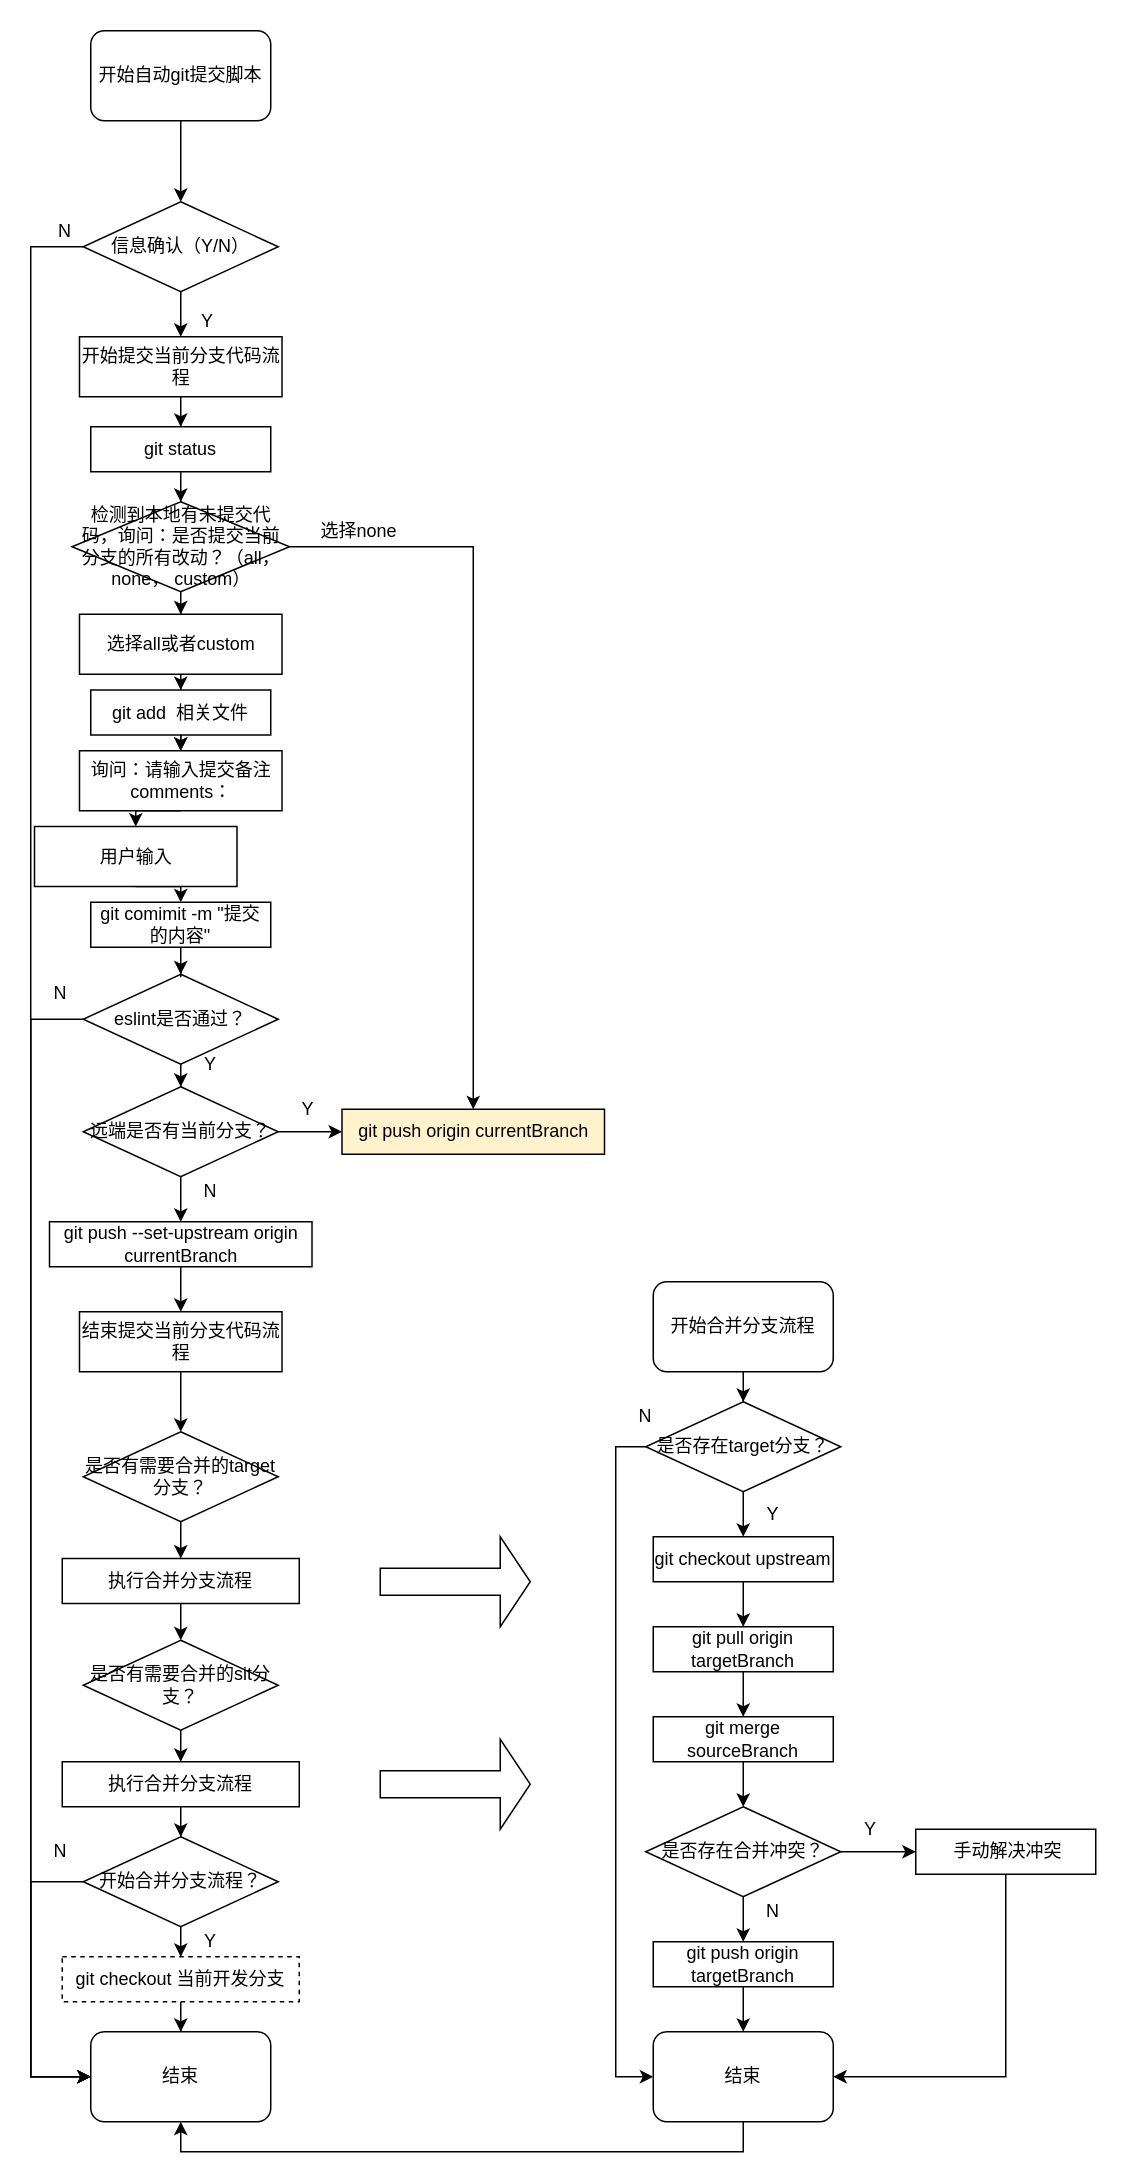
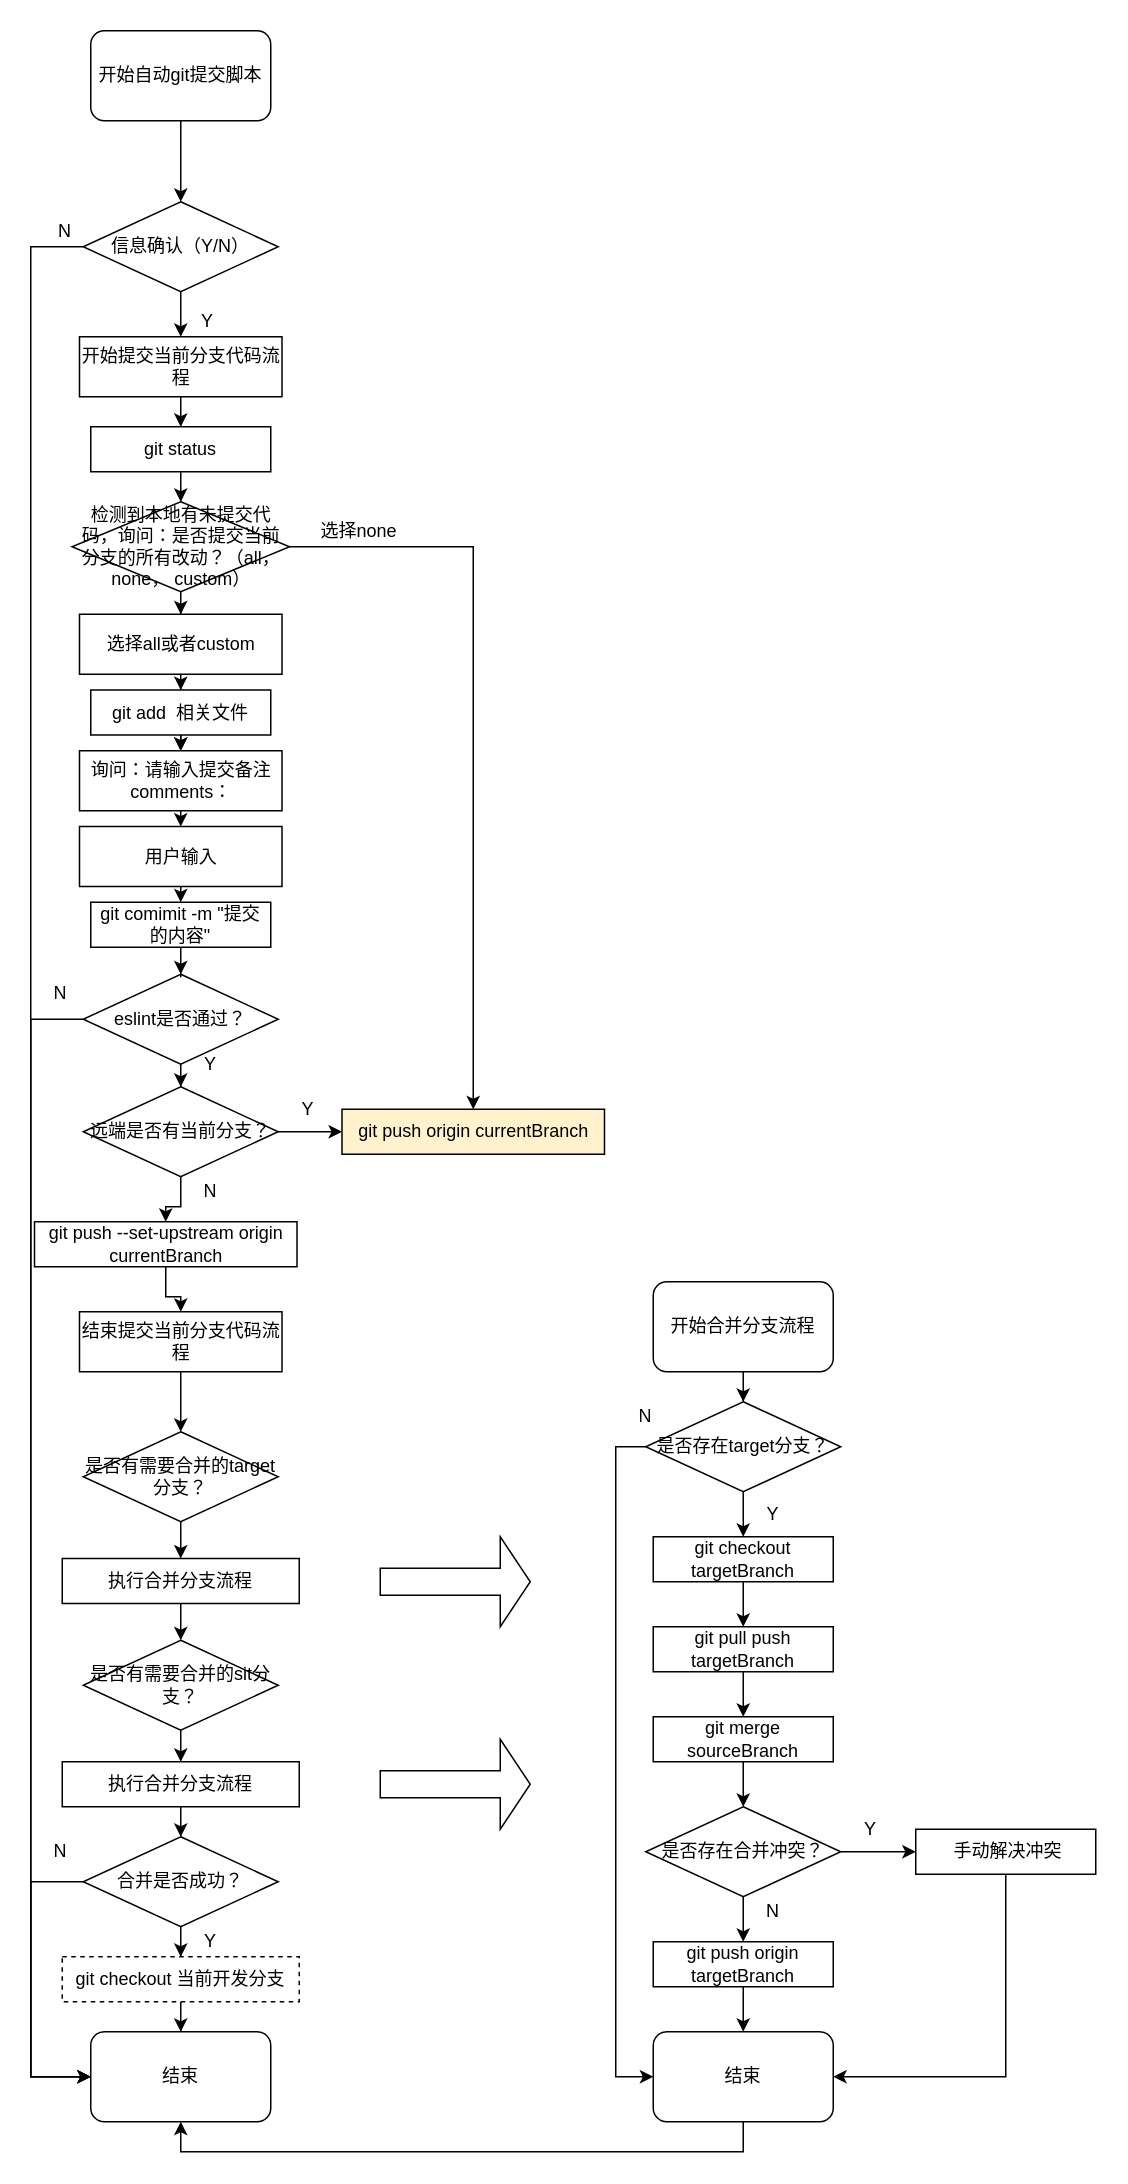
node "用户输入": moved (136, 857) -> (181, 857)
node "git push --set-upstream origin currentBranch": moved (181, 1244) -> (166, 1244)
node "git checkout upstream": label "git checkout upstream" -> "git checkout targetBranch"
node "git pull origin targetBranch": label "git pull origin targetBranch" -> "git pull push targetBranch"
node "开始合并分支流程？": label "开始合并分支流程？" -> "合并是否成功？"
